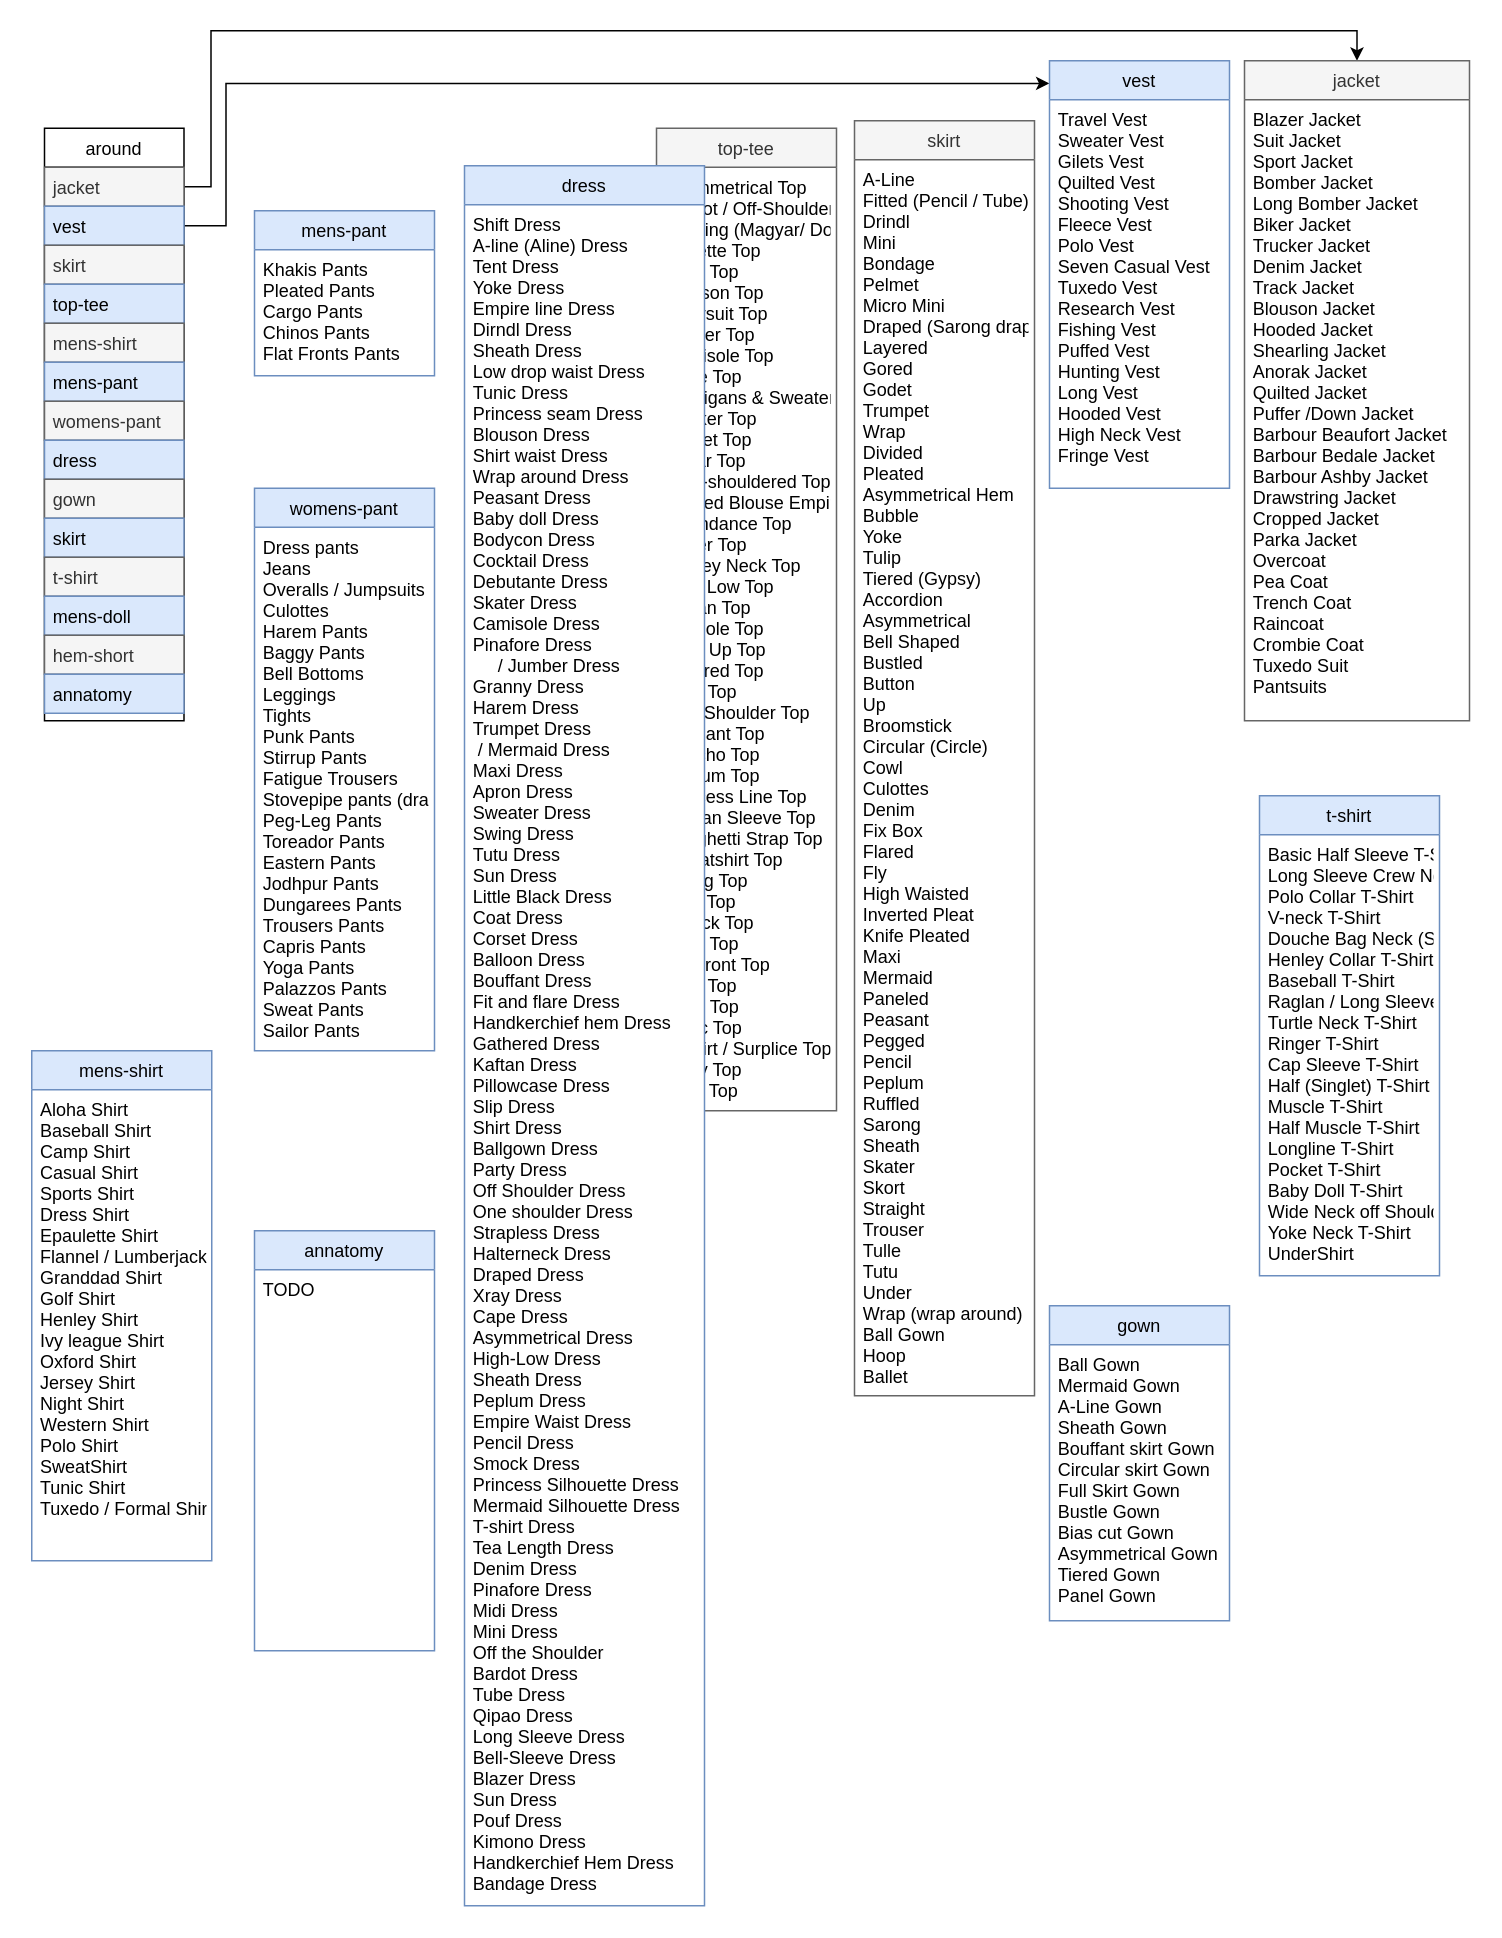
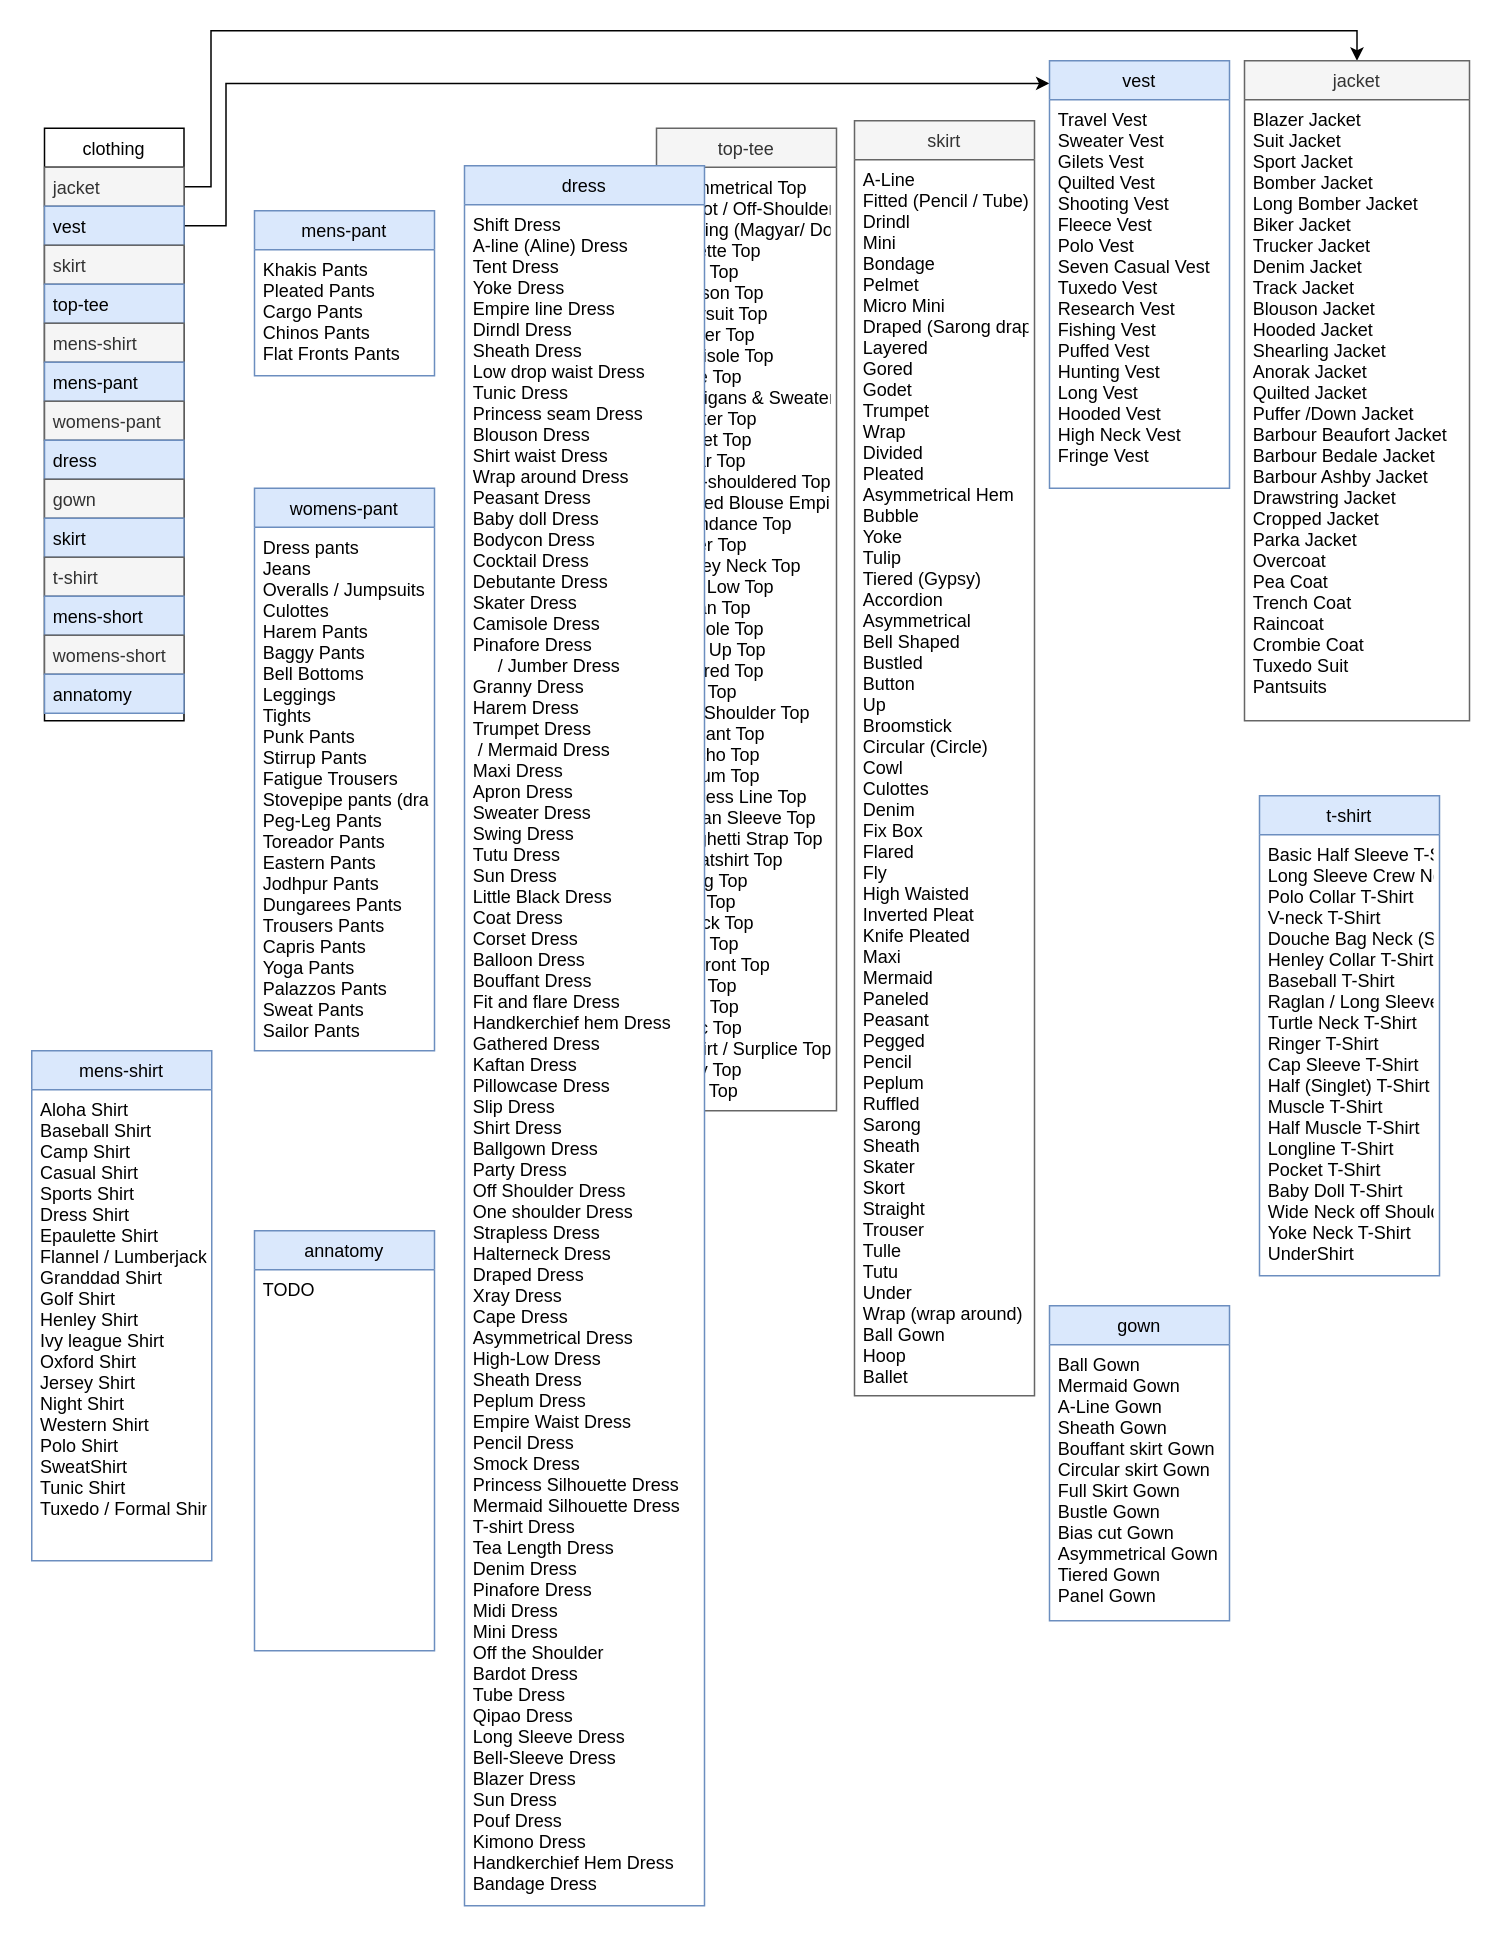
node "around": label "around" -> "clothing"
node "mens-doll": label "mens-doll" -> "mens-short"
node "hem-short": label "hem-short" -> "womens-short"
